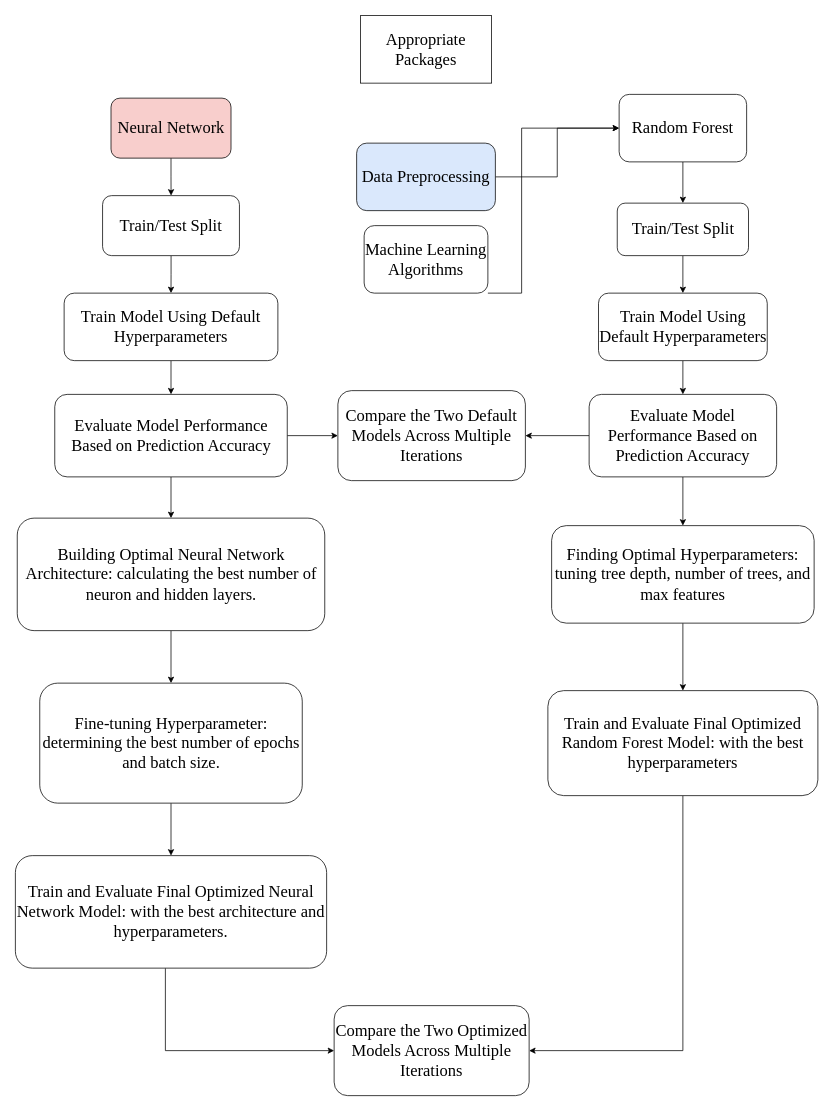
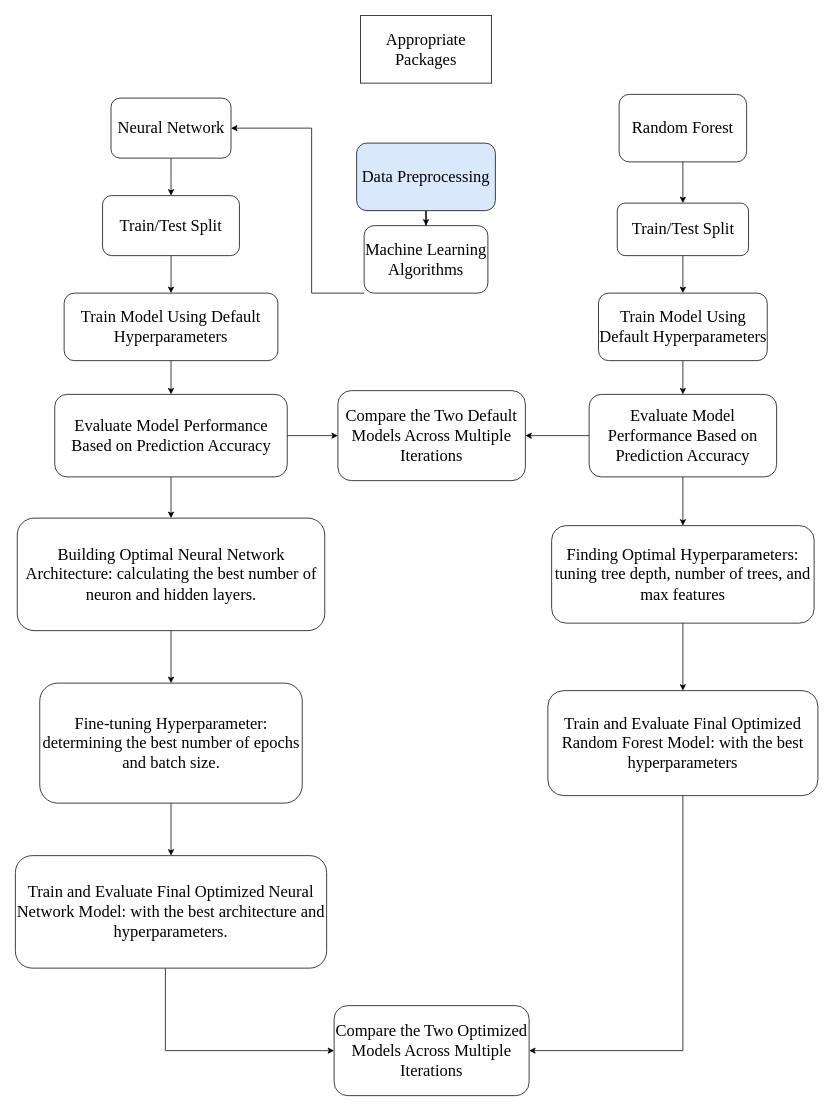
node "Neural Network": fillcolor #f8cecc -> #ffffff
edge "Data Preprocessing" -> "Random Forest": now "Data Preprocessing" -> "Machine Learning Algorithms"
edge "Machine Learning Algorithms" -> "Neural Network": added
edge "Machine Learning Algorithms" -> "Random Forest": removed
